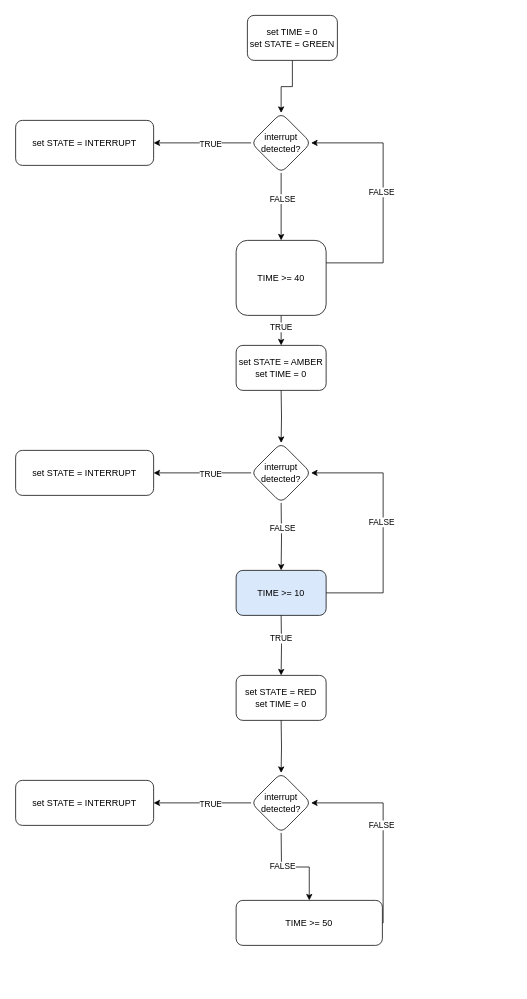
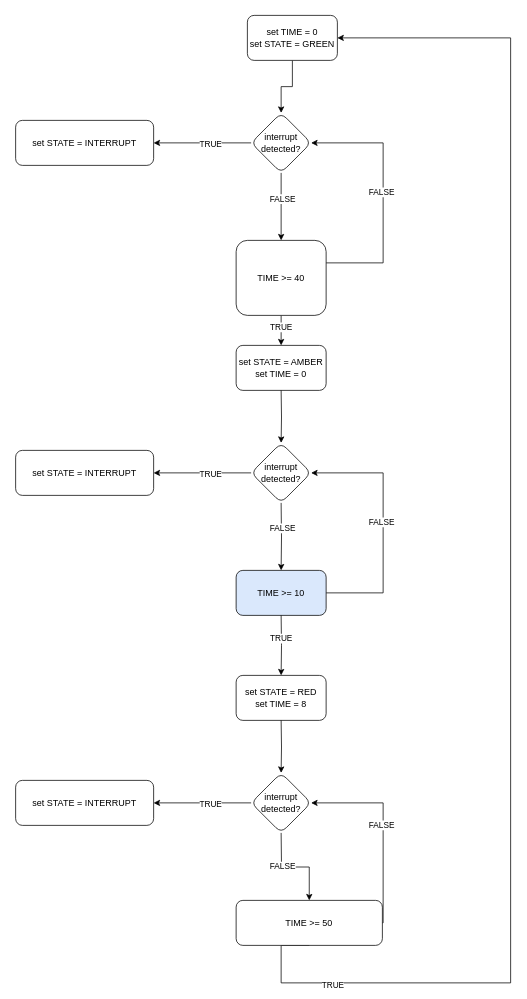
edge "TIME >= 50" -> "set TIME = 0 set STATE = GREEN": added, label "TRUE"
node "set STATE = RED set TIME = 0": label "set STATE = RED set TIME = 0" -> "set STATE = RED set TIME = 8"
